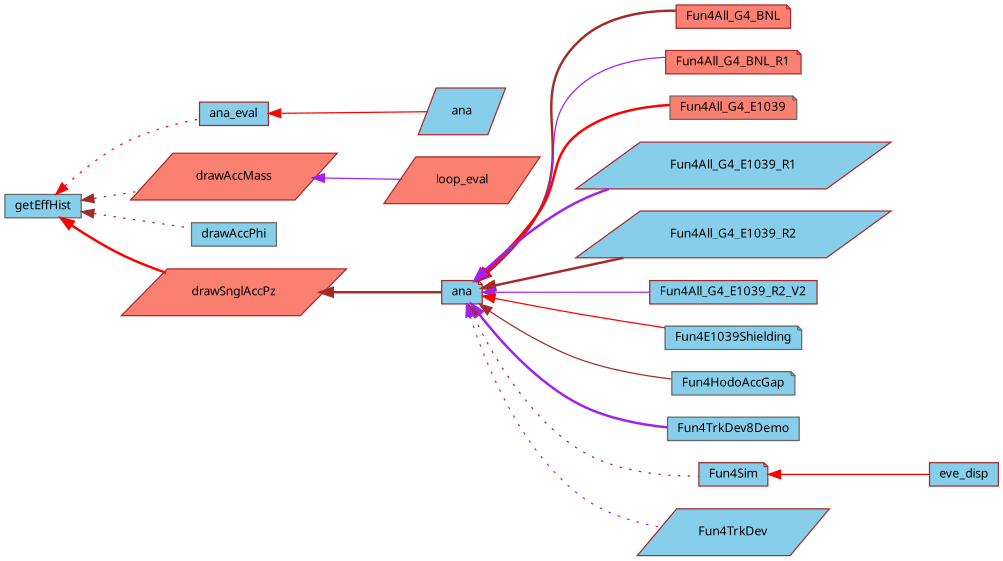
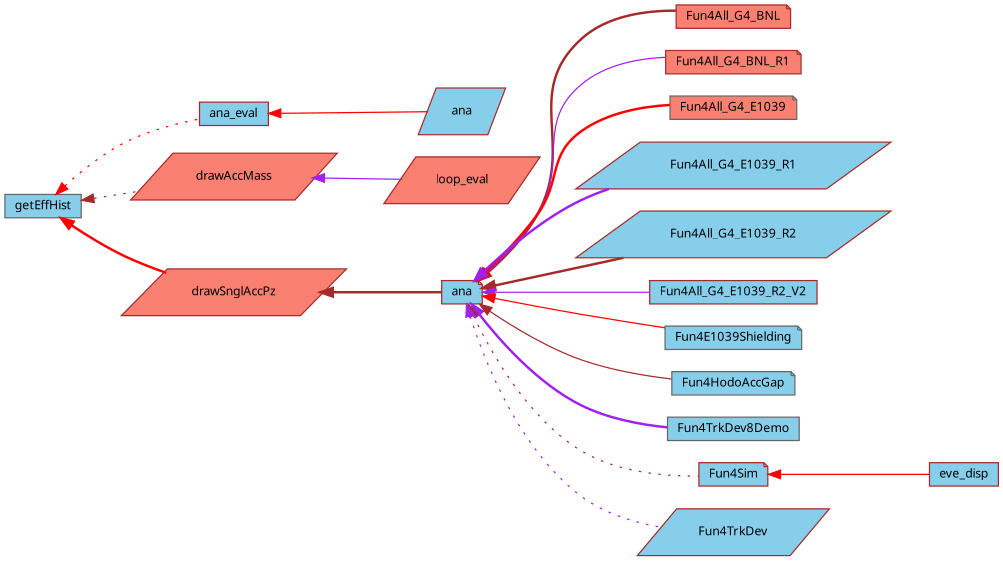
node "drawAccPhi": removed
